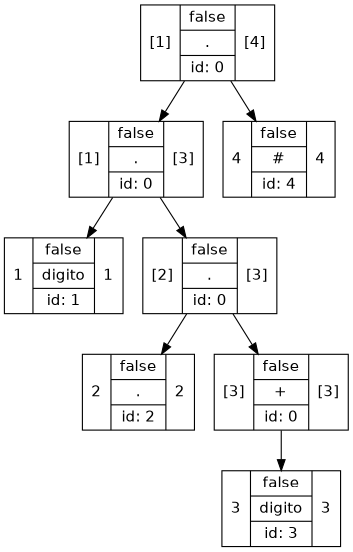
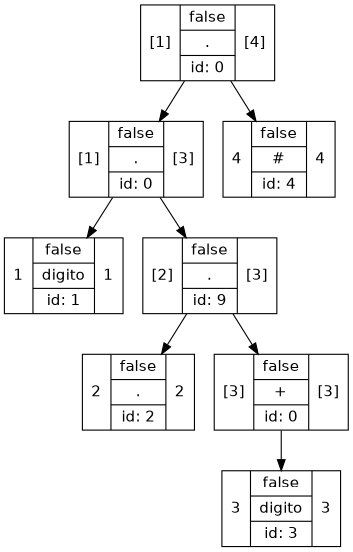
node "[2]": text "id: 0" -> "id: 9"
